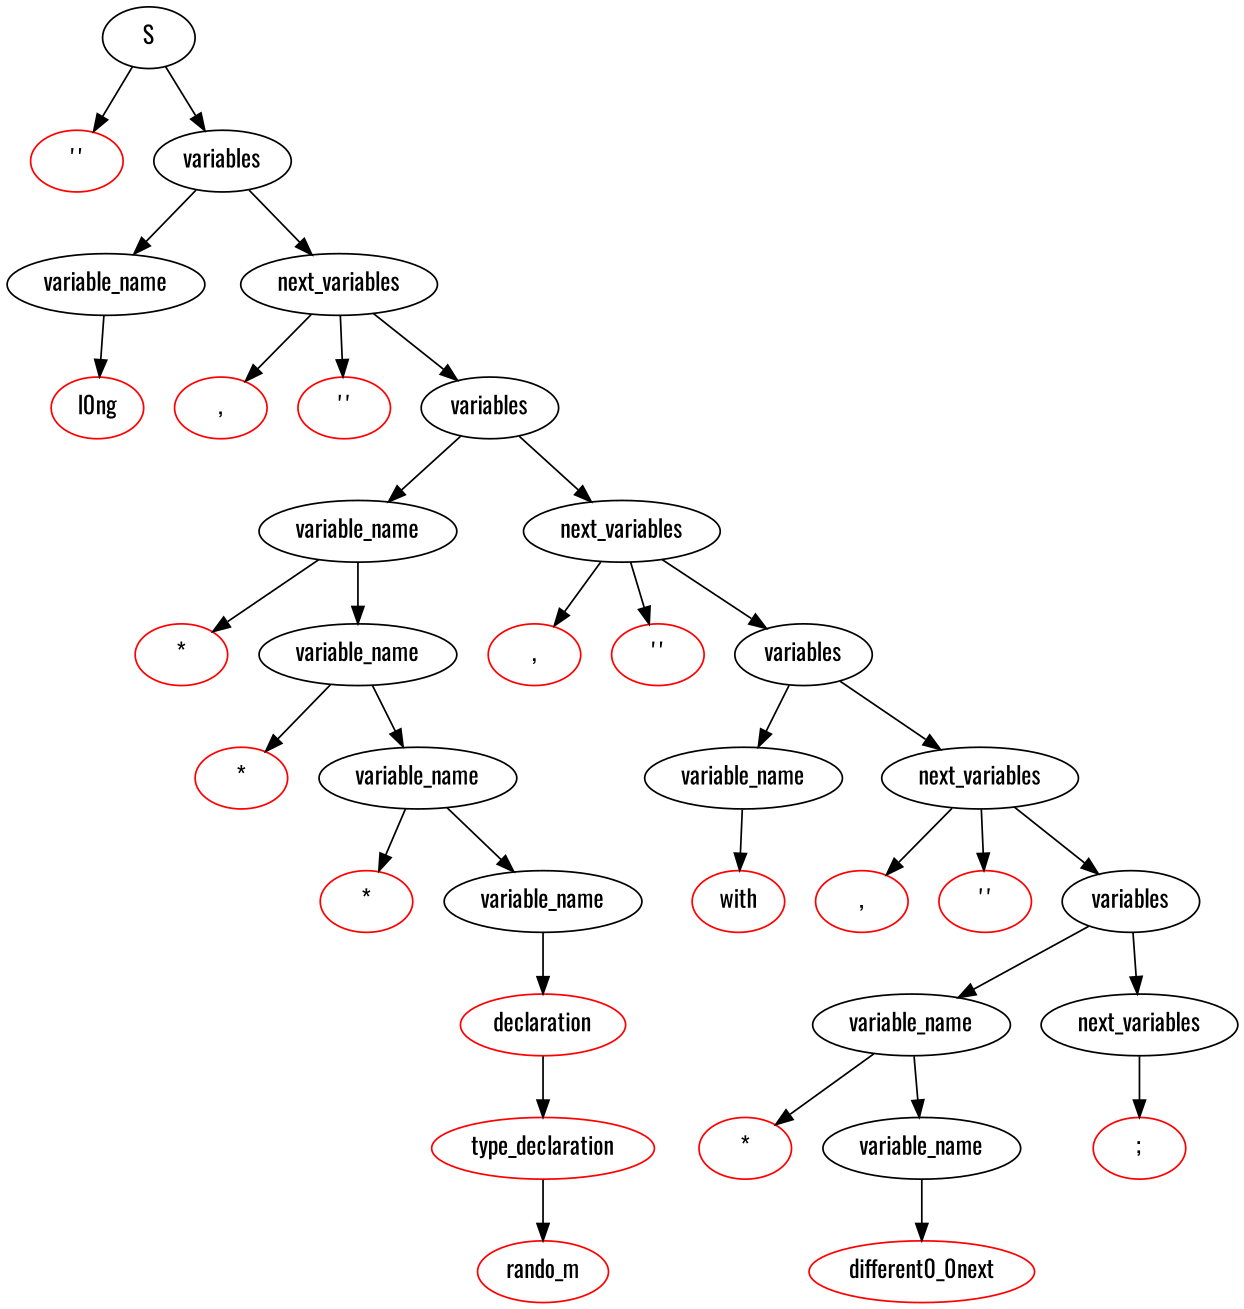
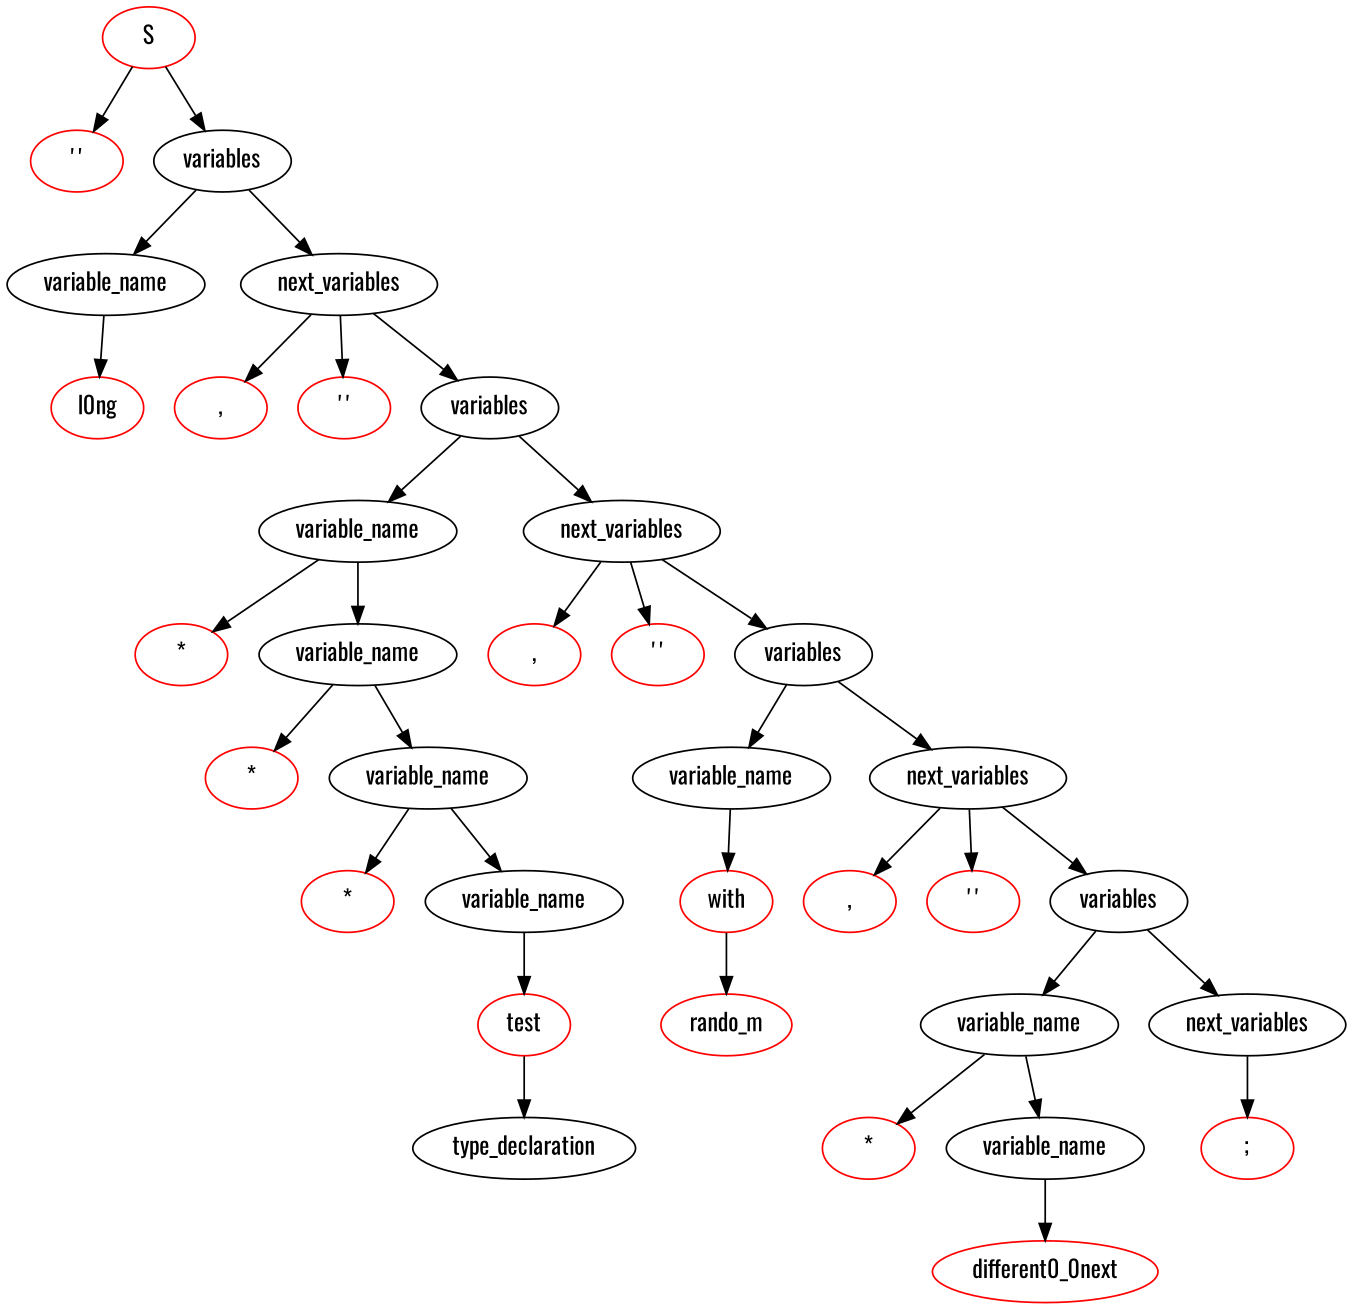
node "S": color black -> red
node "declaration": label "declaration" -> "test"
node "type_declaration": color red -> black
edge "type_declaration" -> "rando_m": now "with" -> "rando_m"
